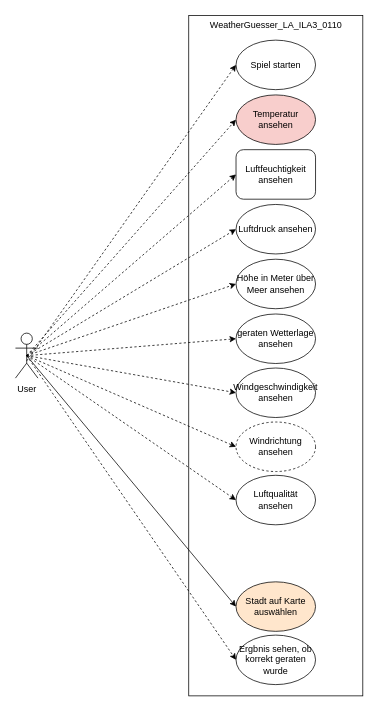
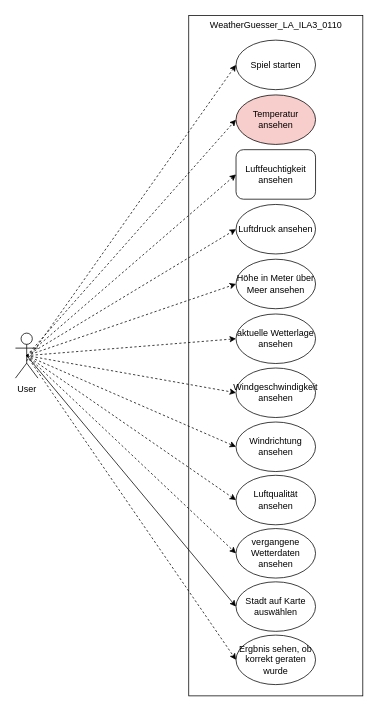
node "geraten Wetterlage ansehen": label "geraten Wetterlage ansehen" -> "aktuelle Wetterlage ansehen"
node "Windrichtung ansehen": style dashed -> solid
edge "User" -> "vergangene Wetterdaten ansehen": added
node "vergangene Wetterdaten ansehen": added
node "Stadt auf Karte auswählen": fillcolor #ffe6cc -> #ffffff
